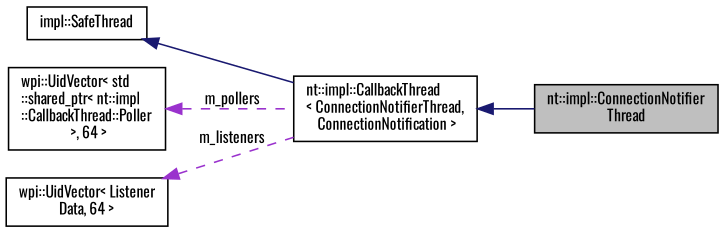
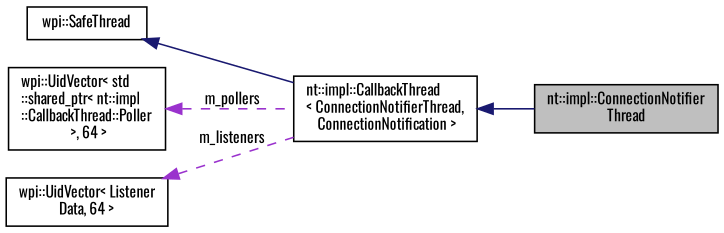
node "impl::SafeThread": label "impl::SafeThread" -> "wpi::SafeThread"
